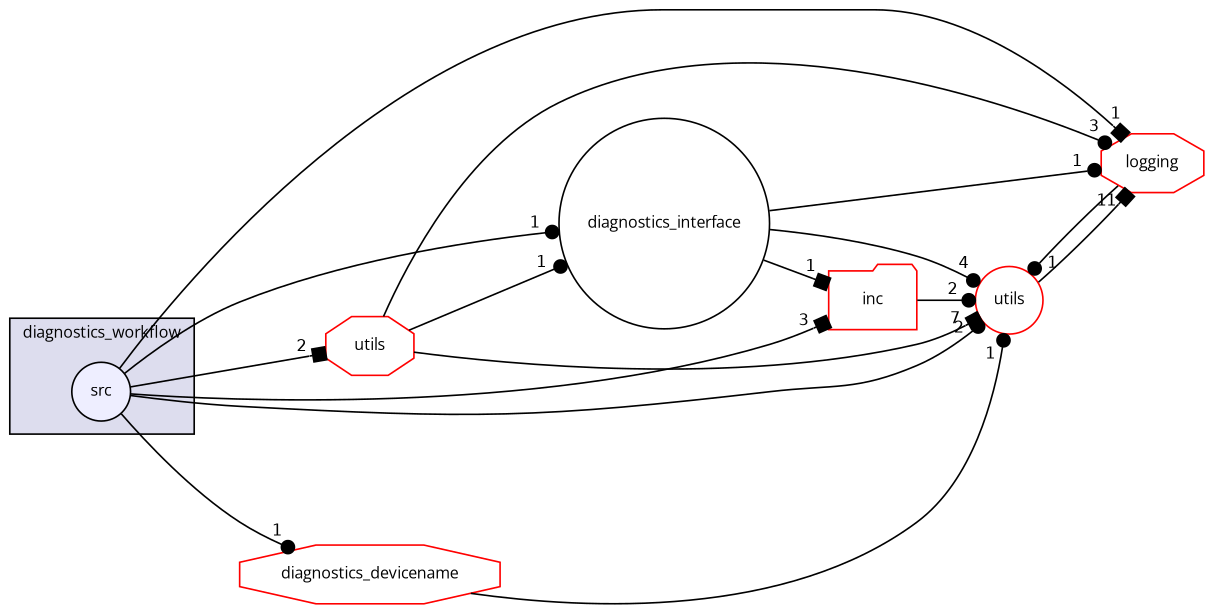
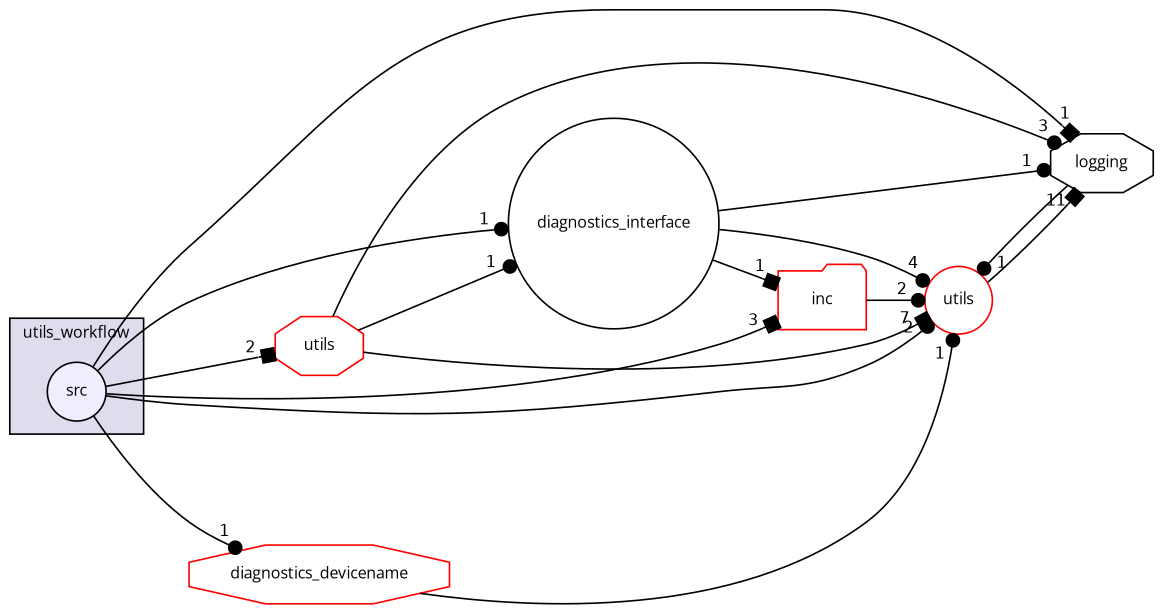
node "logging": color red -> black
cluster "diagnostics_workflow": label "diagnostics_workflow" -> "utils_workflow"
